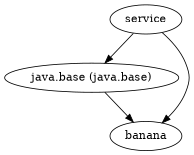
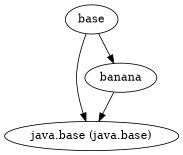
node "service": label "service" -> "base"
edge "java.base (java.base)" -> "banana": reversed
